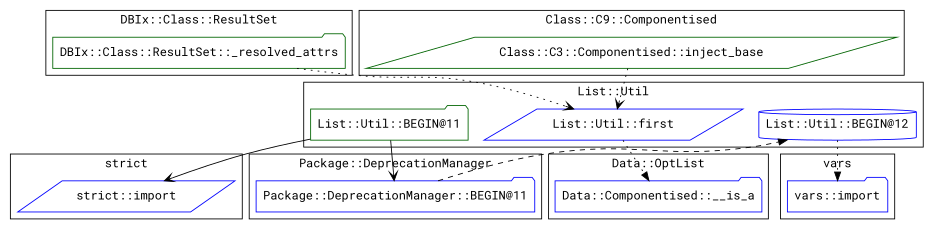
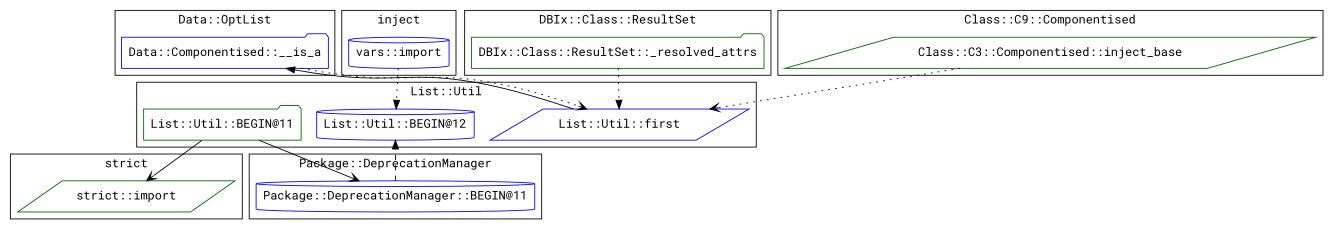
edge "DBIx::Class::ResultSet::_resolved_attrs" -> "List::Util::first": arrowhead vee -> normal
edge "Data::Componentised::__is_a" -> "List::Util::first": added
edge "List::Util::first" -> "Data::Componentised::__is_a": style dotted -> solid
edge "List::Util::BEGIN@12" -> "vars::import": reversed
cluster "vars": label "vars" -> "inject"
node "strict::import": color blue -> darkgreen
node "Package::DeprecationManager::BEGIN@11": shape folder -> cylinder
node "vars::import": shape folder -> cylinder
